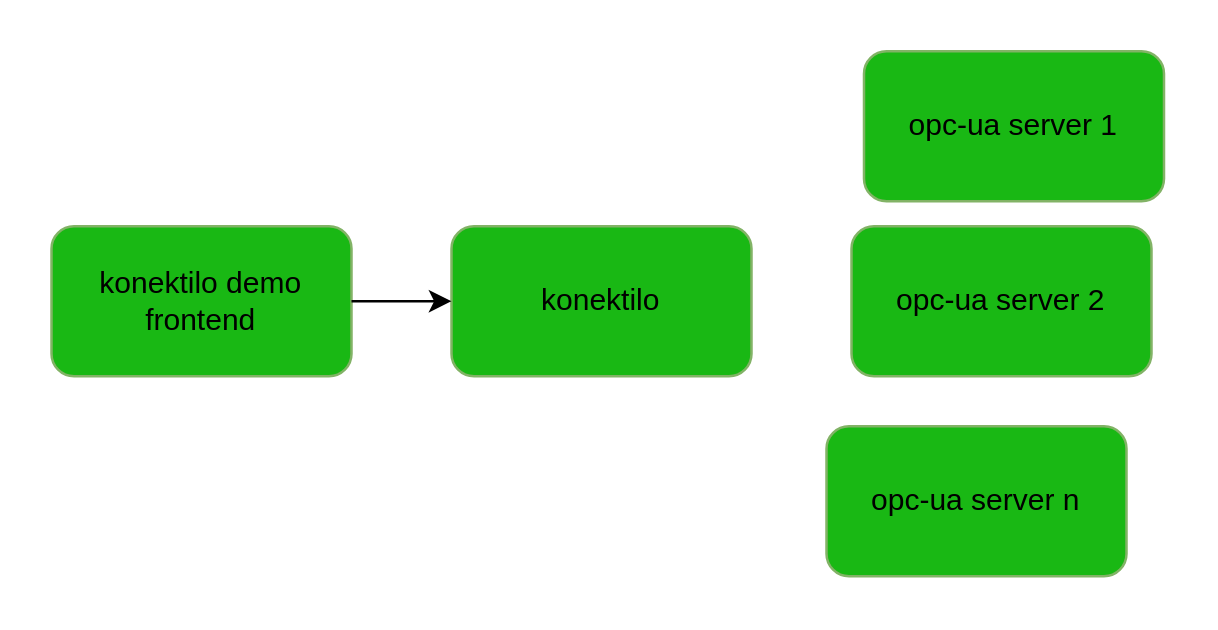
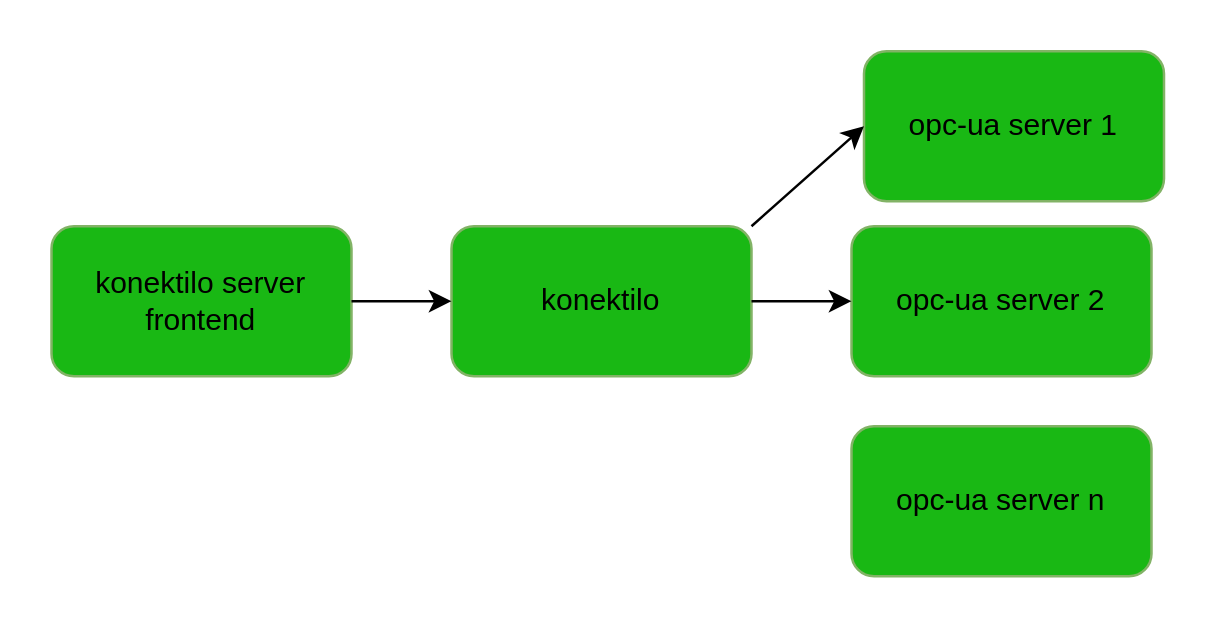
edge "konektilo" -> "opc-ua server 1": added
node "konektilo demo frontend": label "konektilo demo frontend" -> "konektilo server frontend"
edge "konektilo" -> "opc-ua server 2": added
node "opc-ua server n": moved (976, 501) -> (1001, 501)
